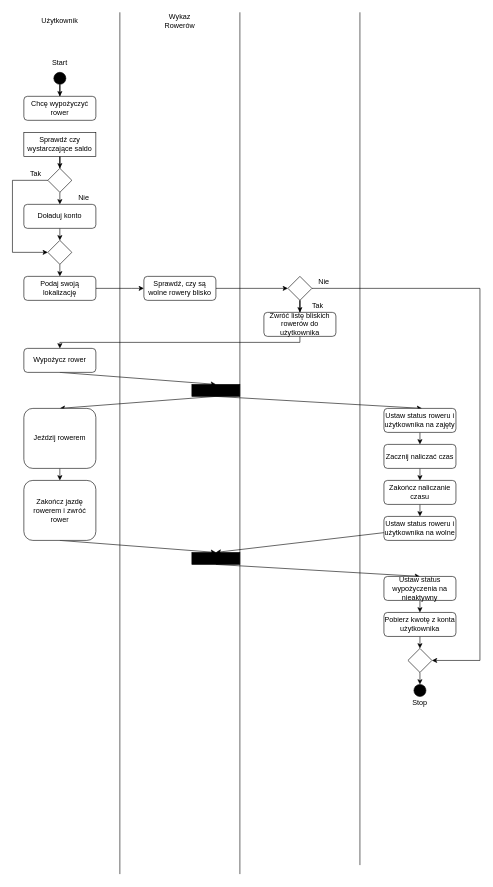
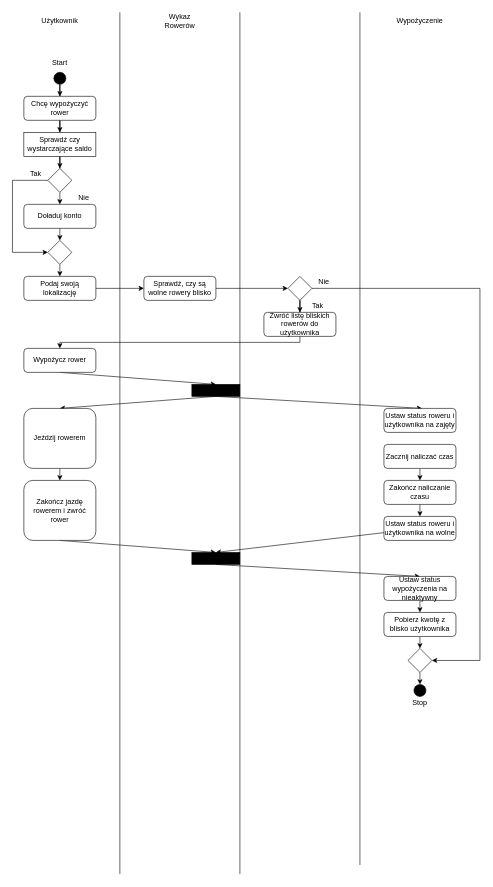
node "Wypożyczenie": added
edge "Chcę wypożyczyć rower" -> "Sprawdź czy wystarczające saldo": added
edge "Ustaw status roweru i użytkownika na zajęty" -> "Zacznij naliczać czas": removed
node "Pobierz kwotę z konta użytkownika": label "Pobierz kwotę z konta użytkownika" -> "Pobierz kwotę z blisko użytkownika"
